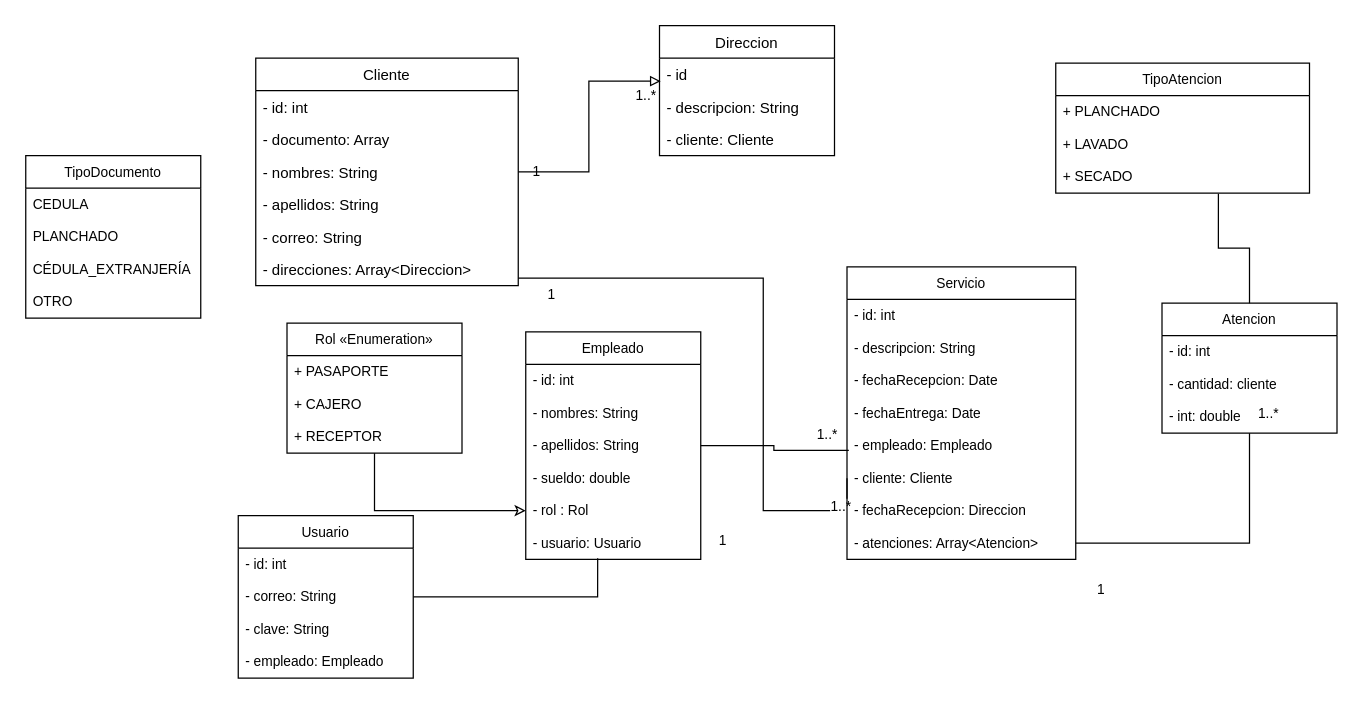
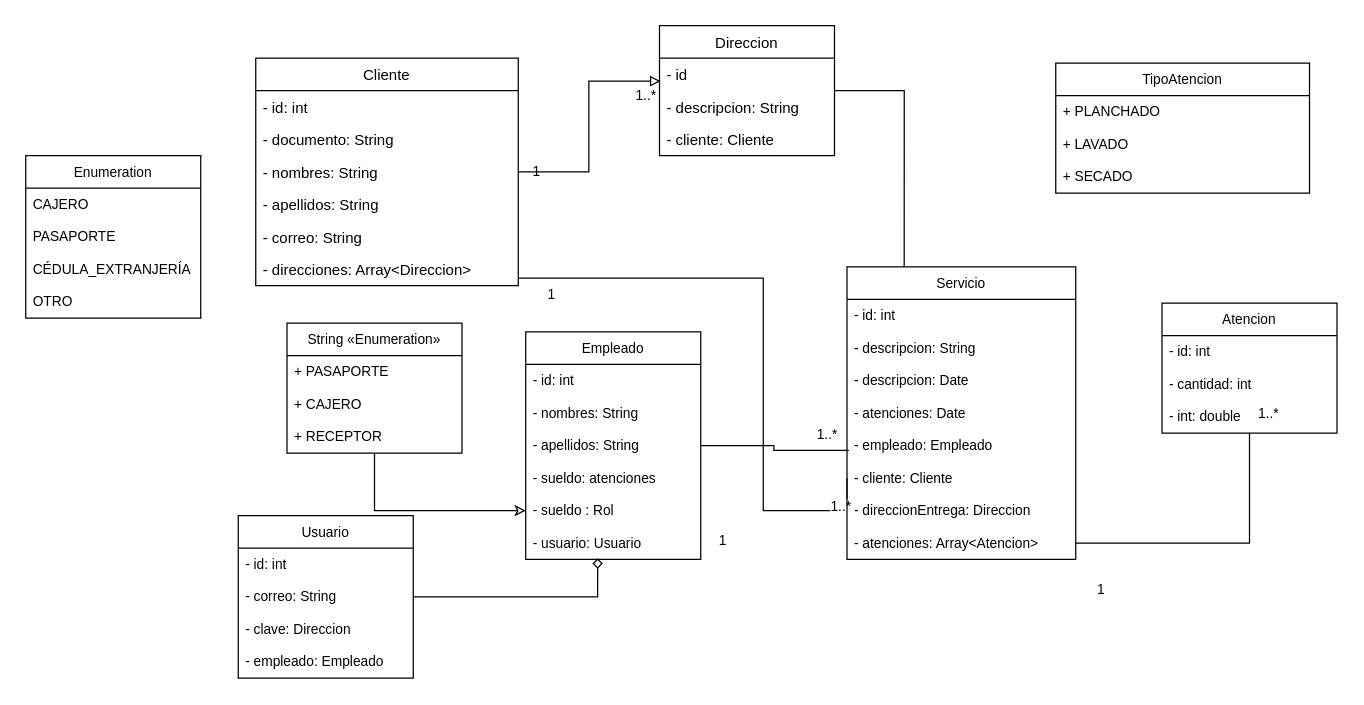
node "- documento: Array": label "- documento: Array" -> "- documento: String"
edge "Direccion" -- "Servicio": added
node "TipoDocumento": label "TipoDocumento" -> "Enumeration"
node "CEDULA": label "CEDULA" -> "CAJERO"
node "PLANCHADO": label "PLANCHADO" -> "PASAPORTE"
edge "+ SECADO" -- "Atencion": removed
node "Rol «Enumeration»": label "Rol «Enumeration»" -> "String «Enumeration»"
node "- fechaRecepcion: Date": label "- fechaRecepcion: Date" -> "- descripcion: Date"
node "- cantidad: cliente": label "- cantidad: cliente" -> "- cantidad: int"
node "- fechaEntrega: Date": label "- fechaEntrega: Date" -> "- atenciones: Date"
node "- sueldo: double": label "- sueldo: double" -> "- sueldo: atenciones"
node "- rol : Rol": label "- rol : Rol" -> "- sueldo : Rol"
node "- fechaRecepcion: Direccion": label "- fechaRecepcion: Direccion" -> "- direccionEntrega: Direccion"
edge "- usuario: Usuario" -- "Usuario": arrowhead none -> diamond
node "- clave: String": label "- clave: String" -> "- clave: Direccion"
